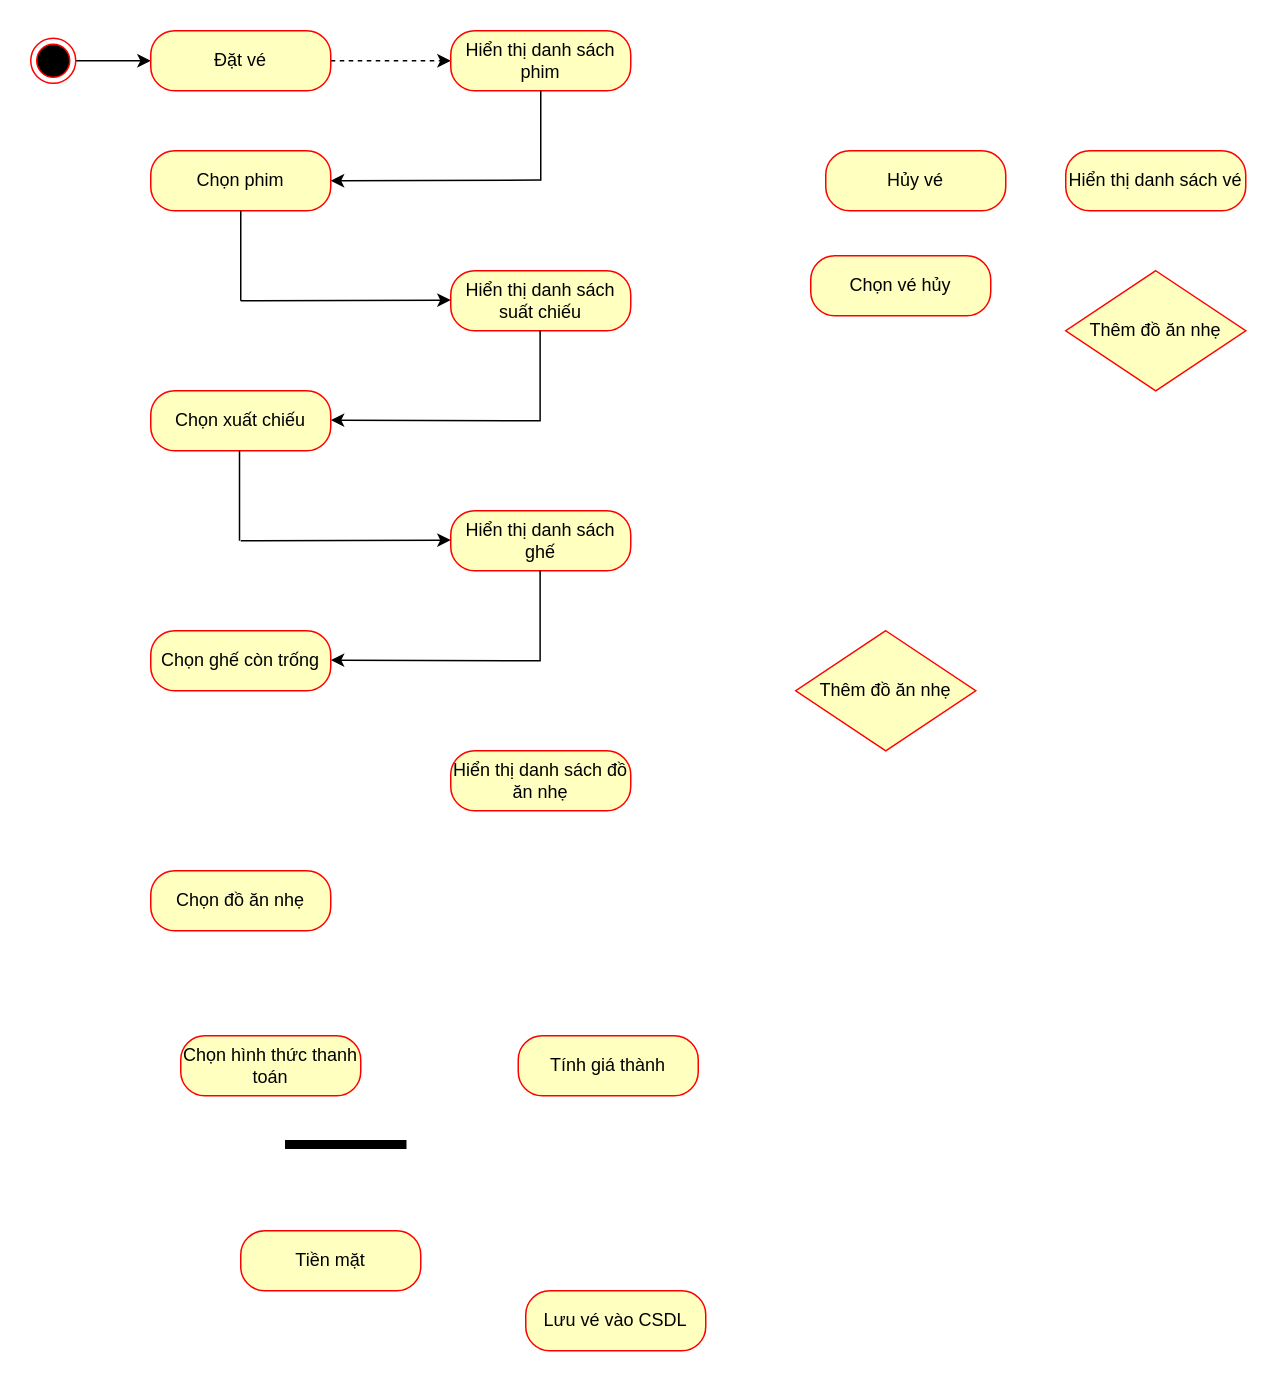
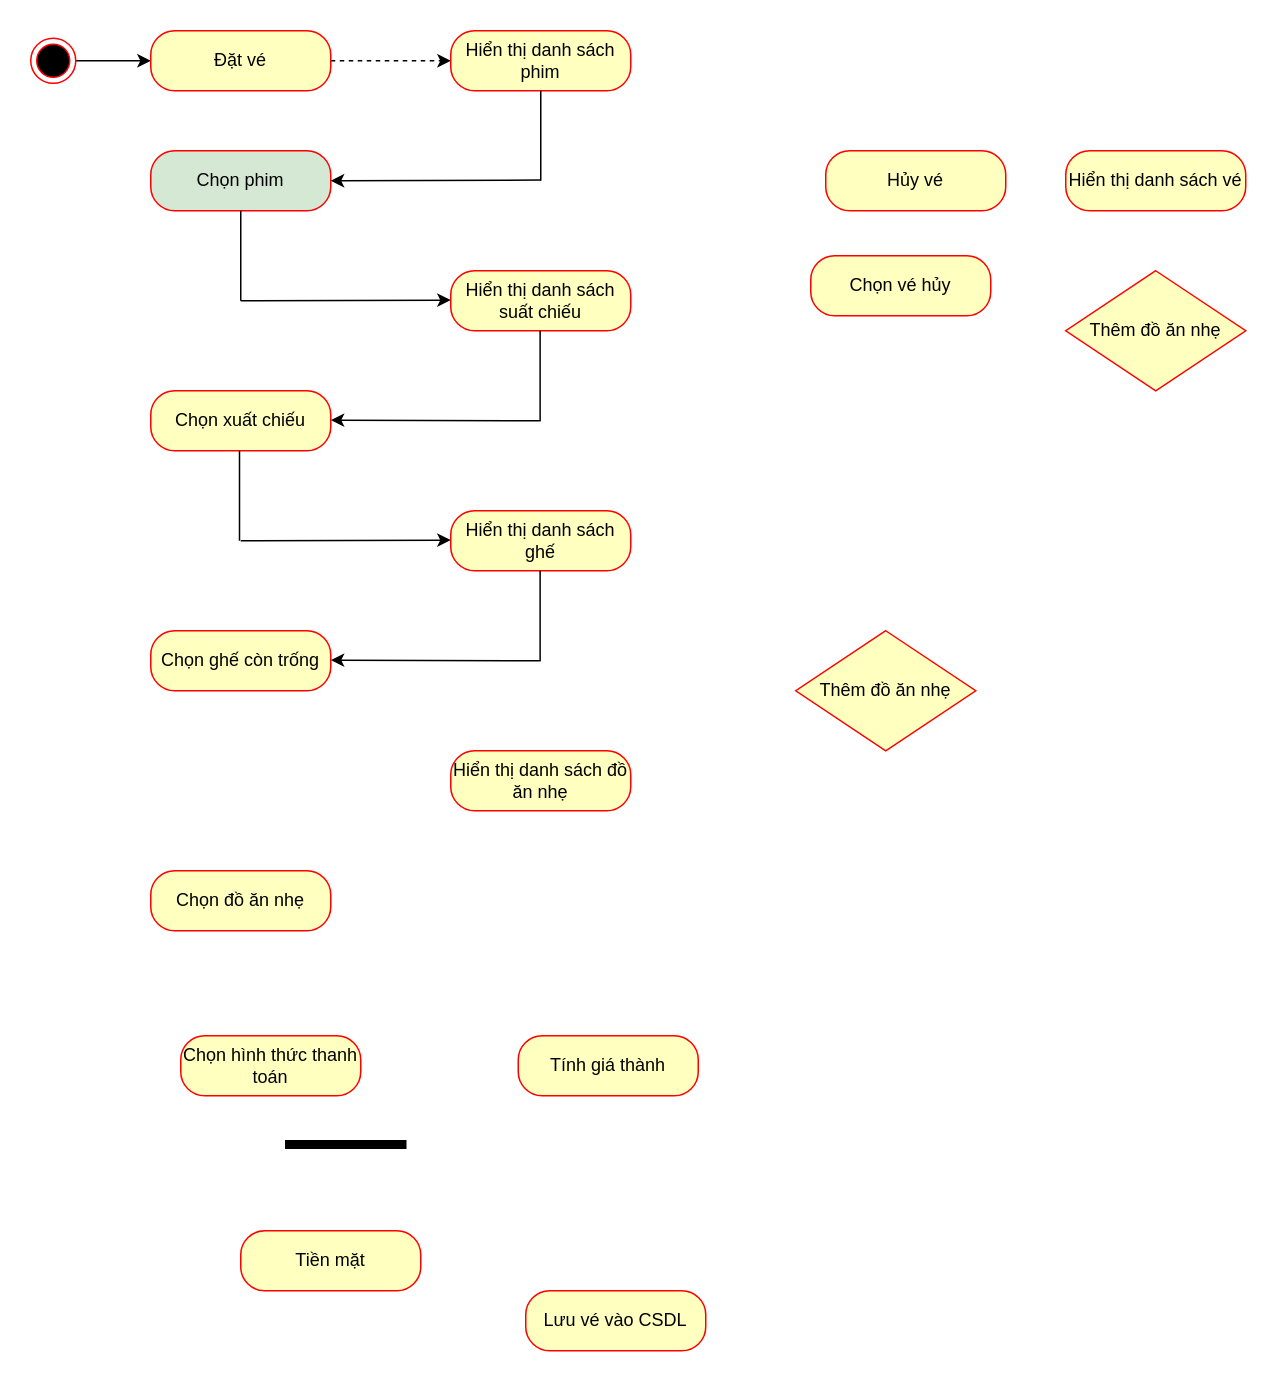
node "Chọn phim": fillcolor #ffffc0 -> #d5e8d4
